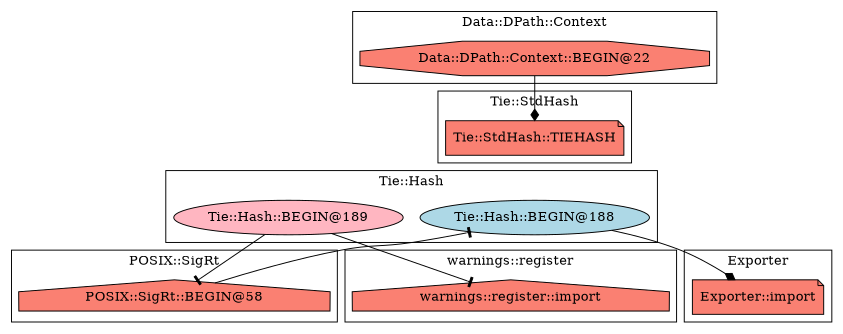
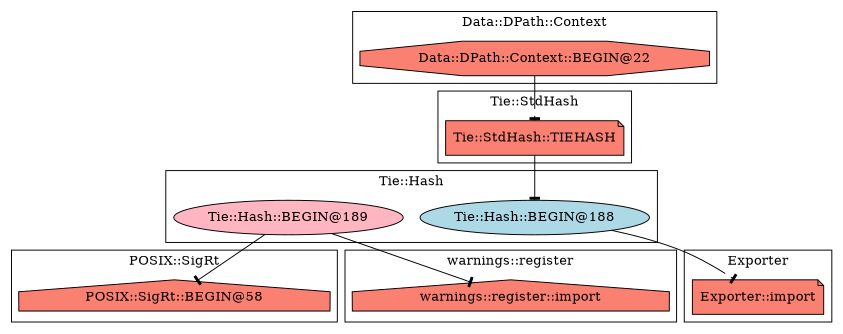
edge "Data::DPath::Context::BEGIN@22" -> "Tie::StdHash::TIEHASH": arrowhead diamond -> tee
edge "POSIX::SigRt::BEGIN@58" -> "Tie::Hash::BEGIN@188": now "Tie::StdHash::TIEHASH" -> "Tie::Hash::BEGIN@188"
edge "Tie::Hash::BEGIN@188" -> "Exporter::import": arrowhead diamond -> tee
